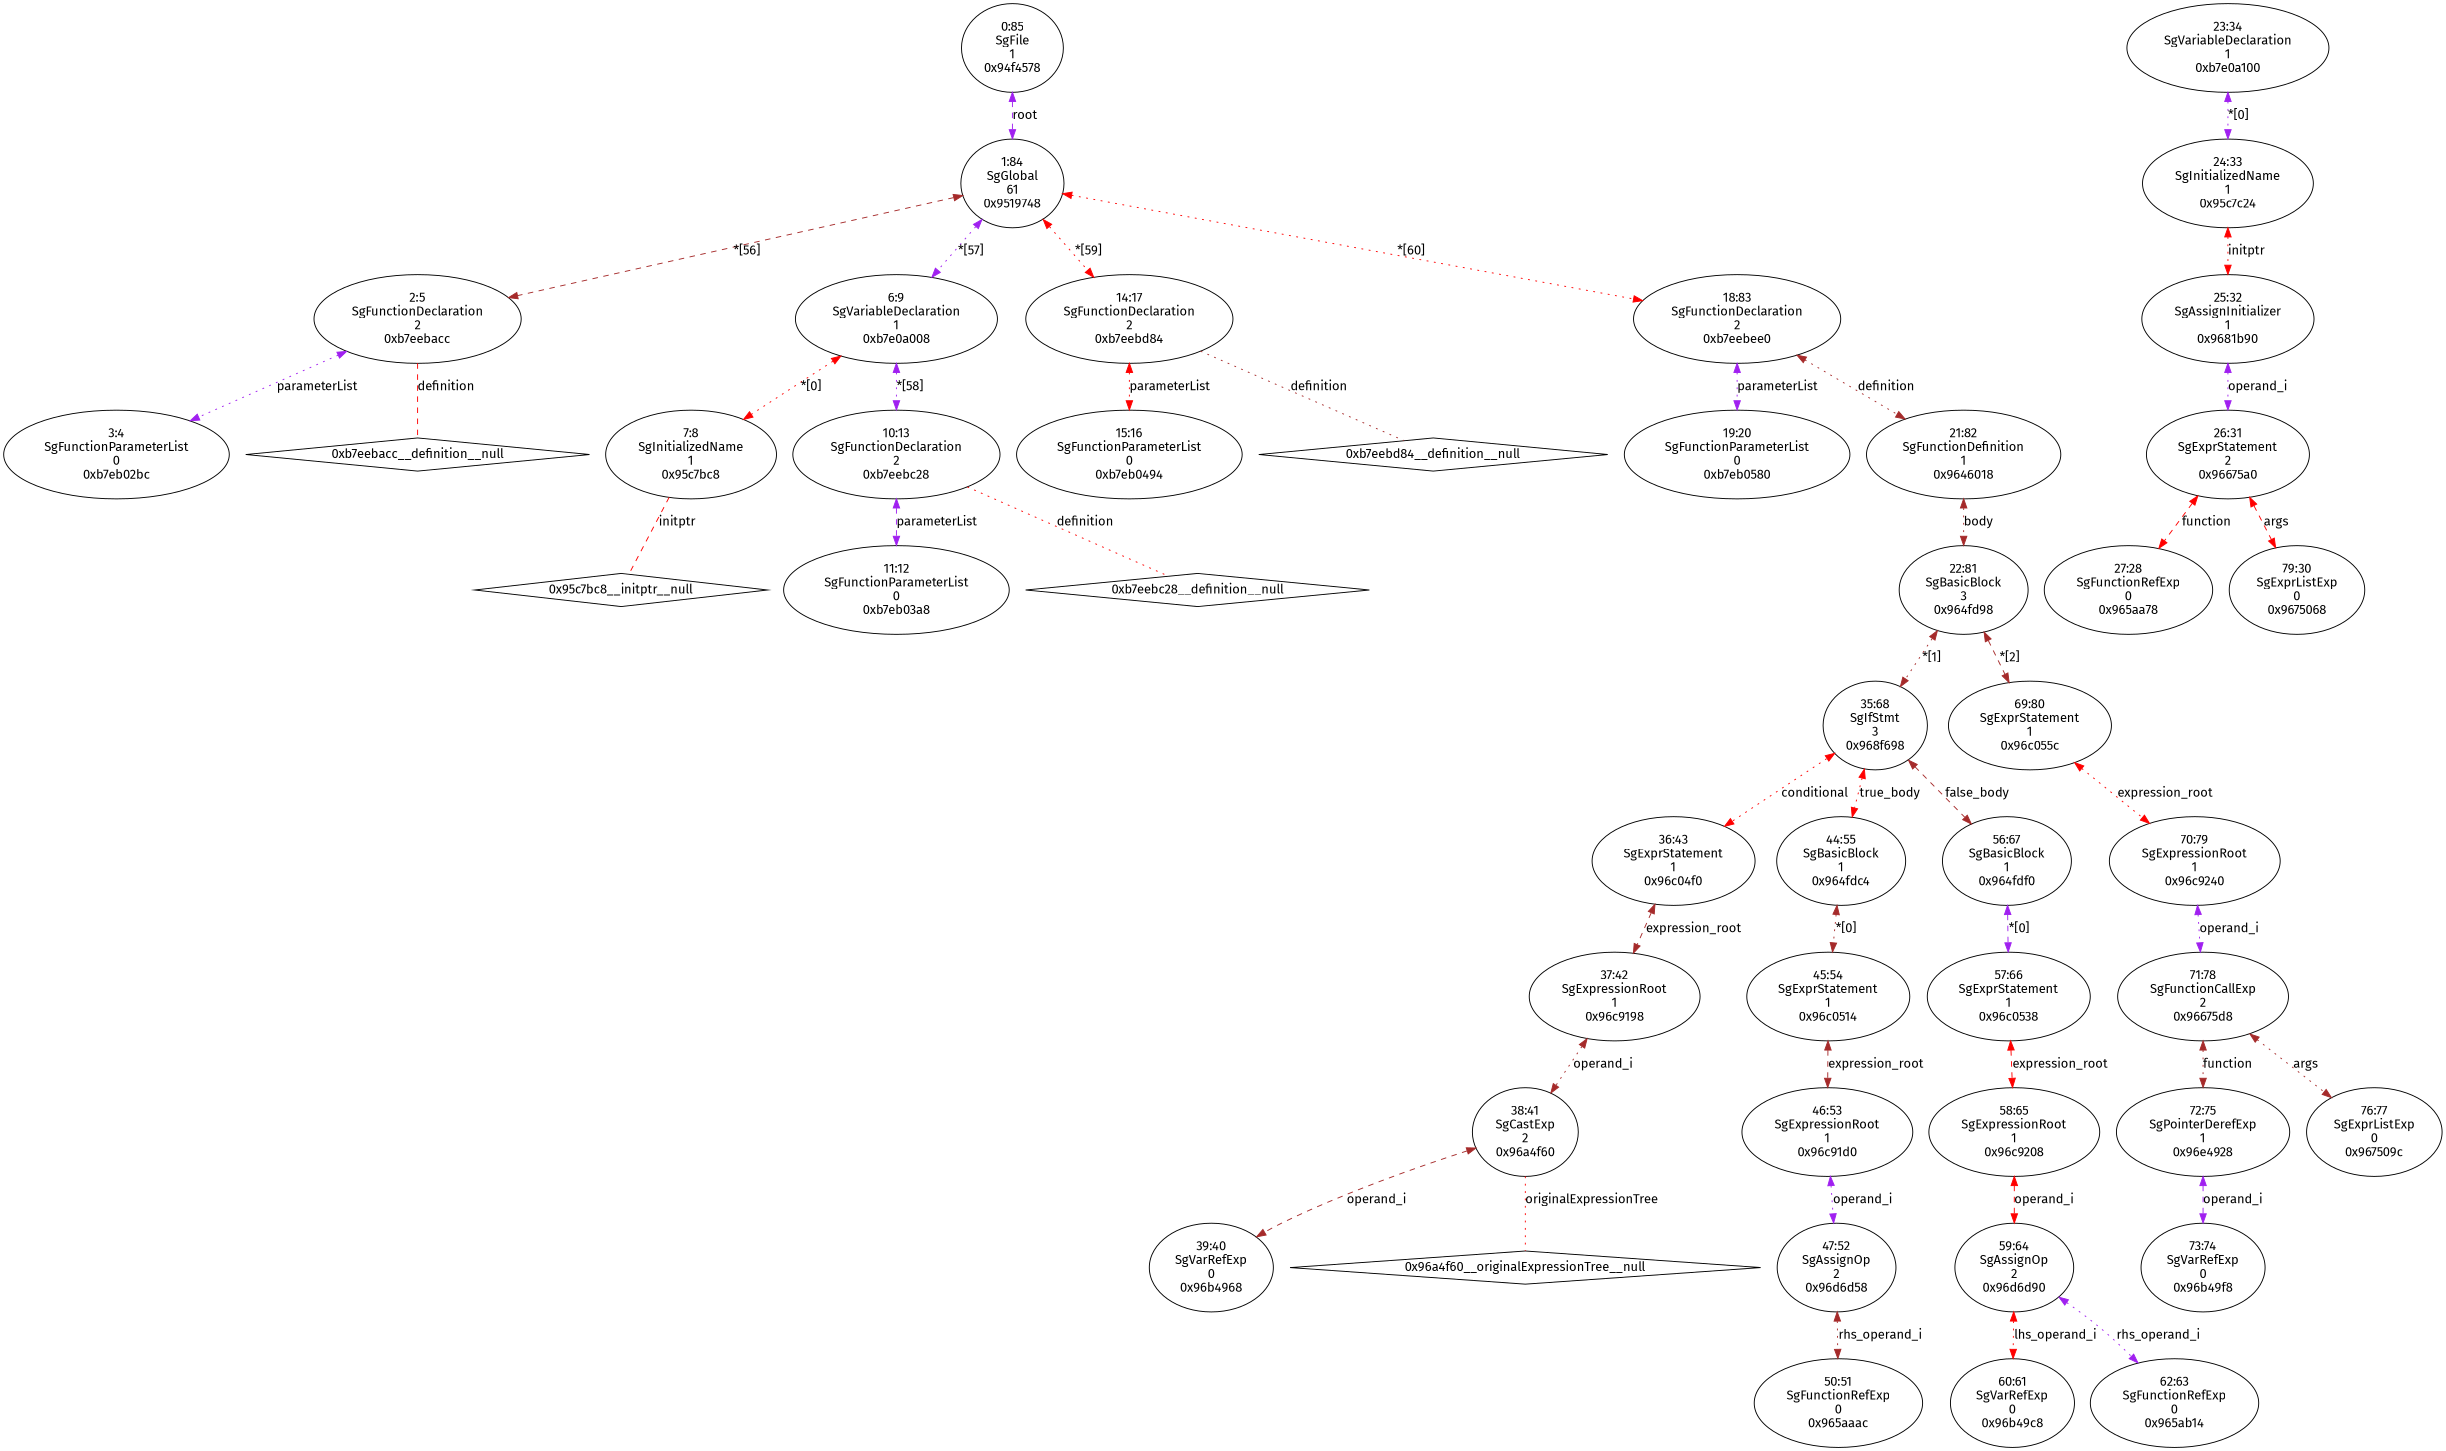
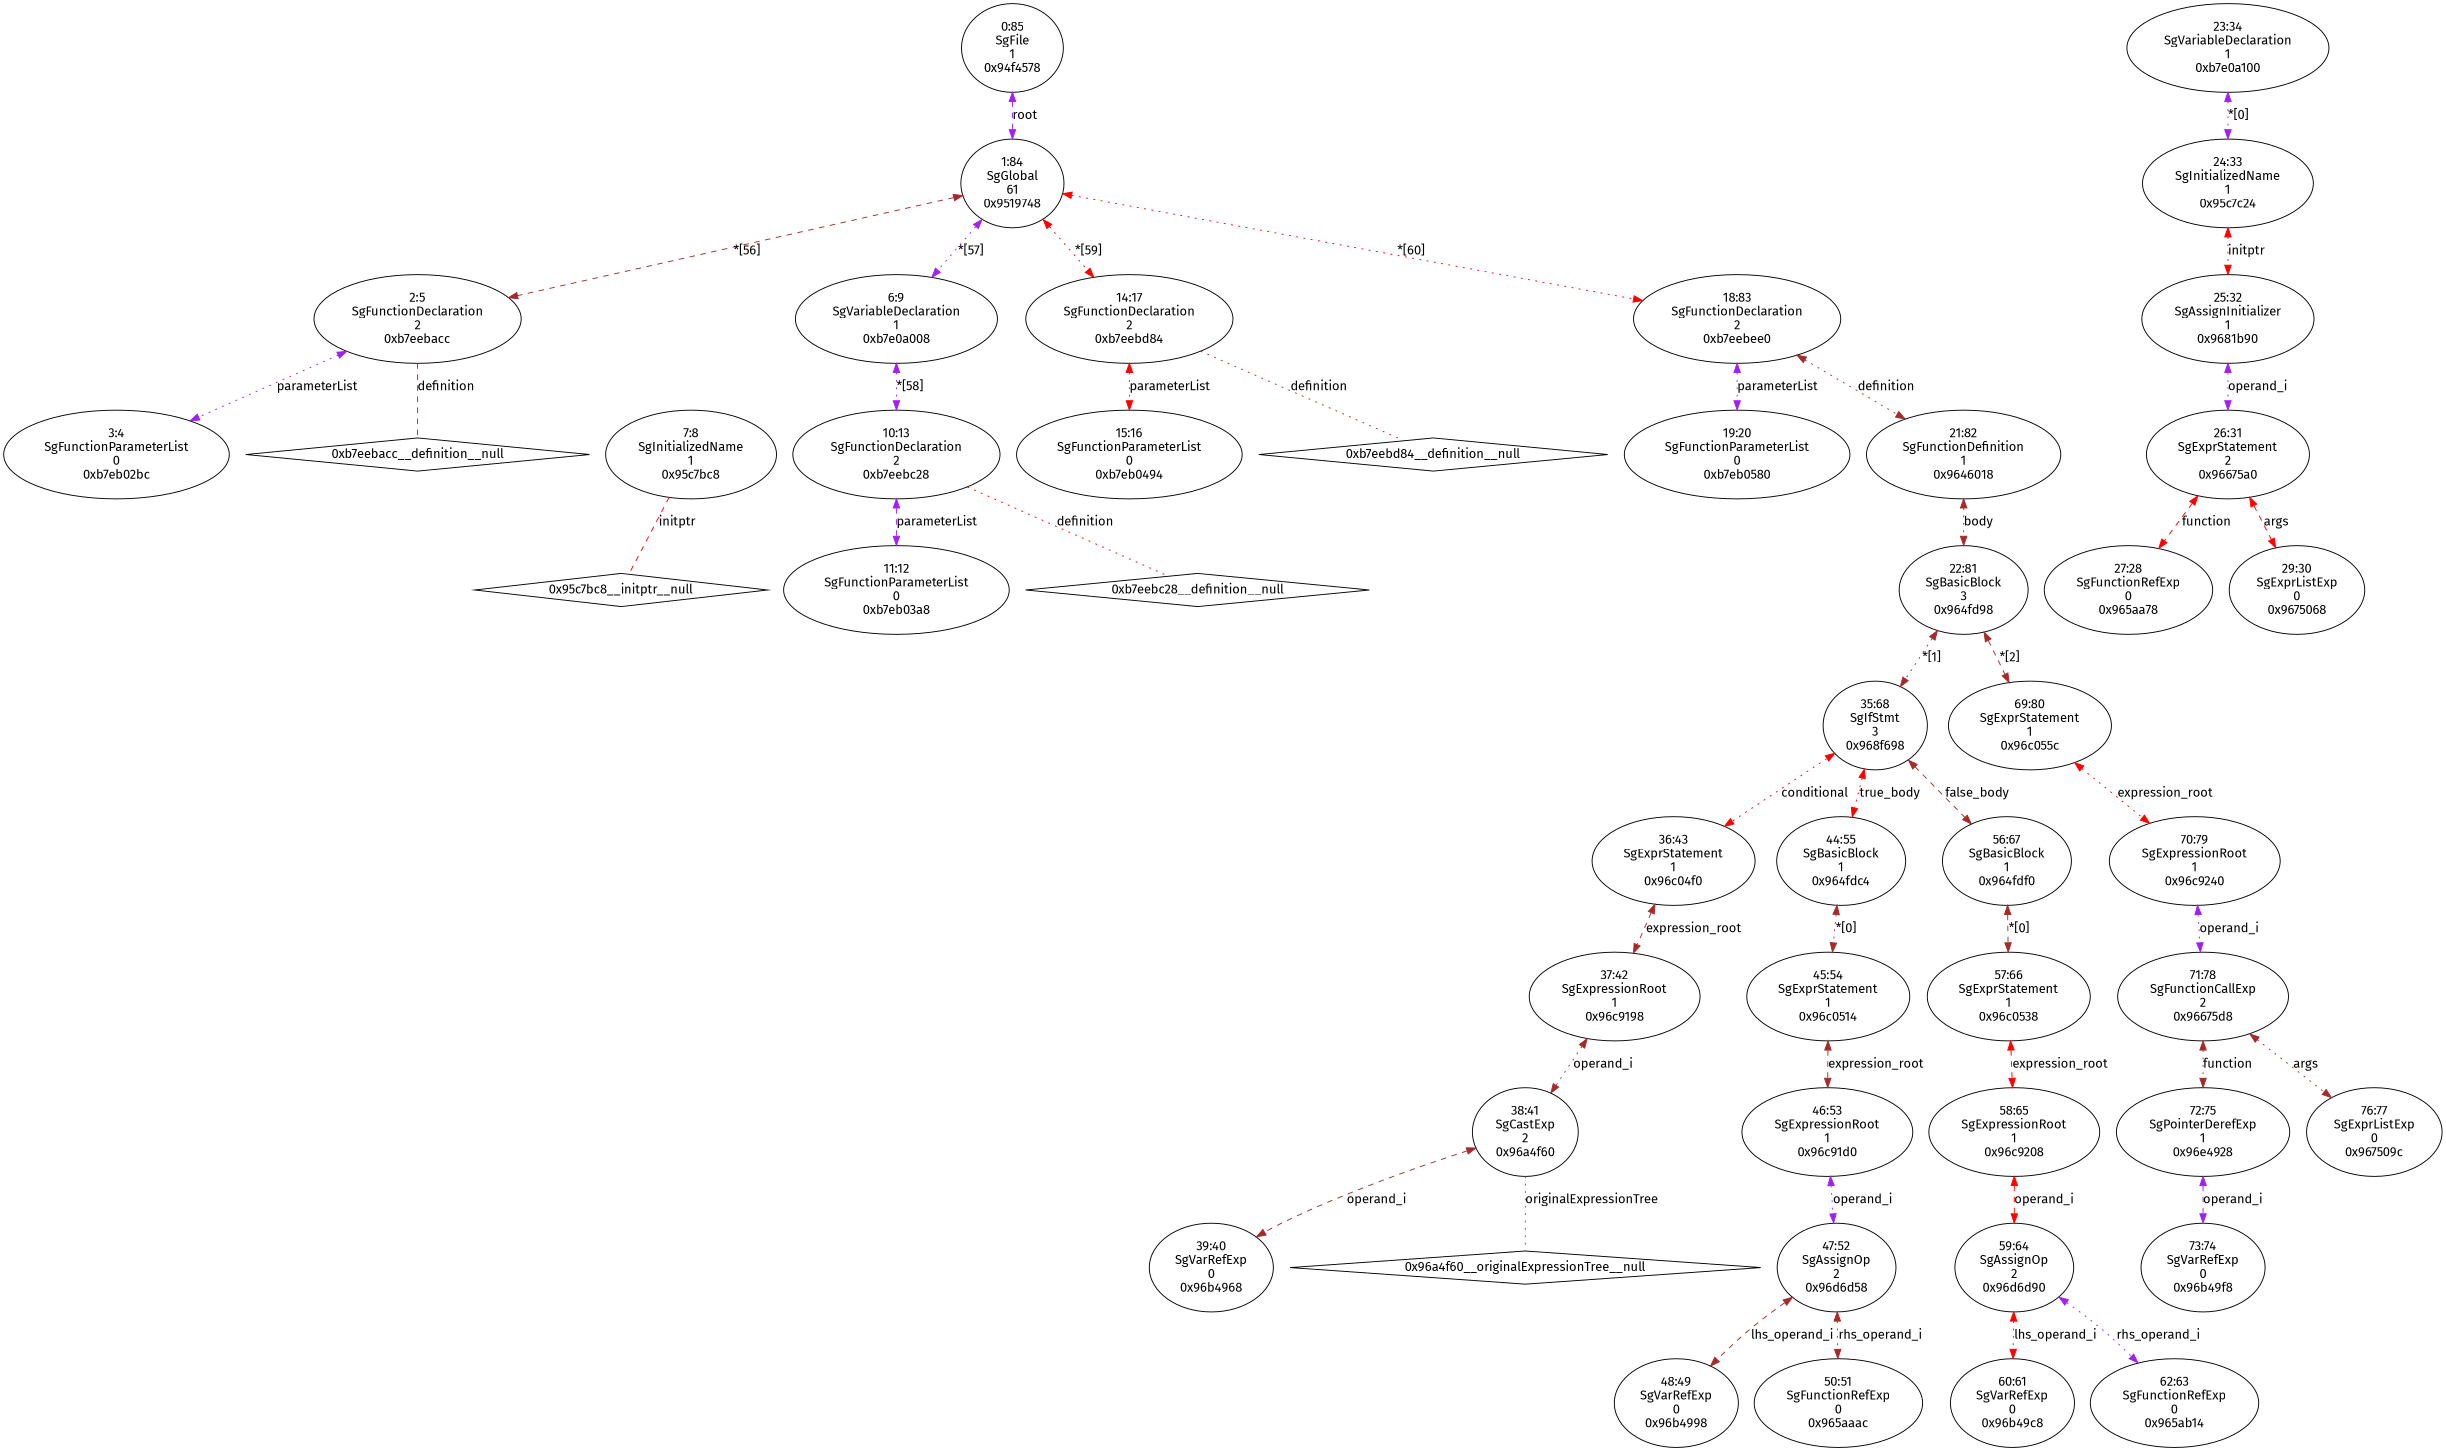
edge "6:9 SgVariableDeclaration 1 0xb7e0a008" -- "7:8 SgInitializedName 1 0x95c7bc8": removed, label "*[0]"
node "79:30 SgExprListExp 0 0x9675068": label "79:30 SgExprListExp 0 0x9675068" -> "29:30 SgExprListExp 0 0x9675068"
edge "56:67 SgBasicBlock 1 0x964fdf0" -- "57:66 SgExprStatement 1 0x96c0538": color purple -> brown
edge "38:41 SgCastExp 2 0x96a4f60" -- "0x96a4f60__originalExpressionTree__null": color red -> purple
node "48:49 SgVarRefExp 0 0x96b4998": added
